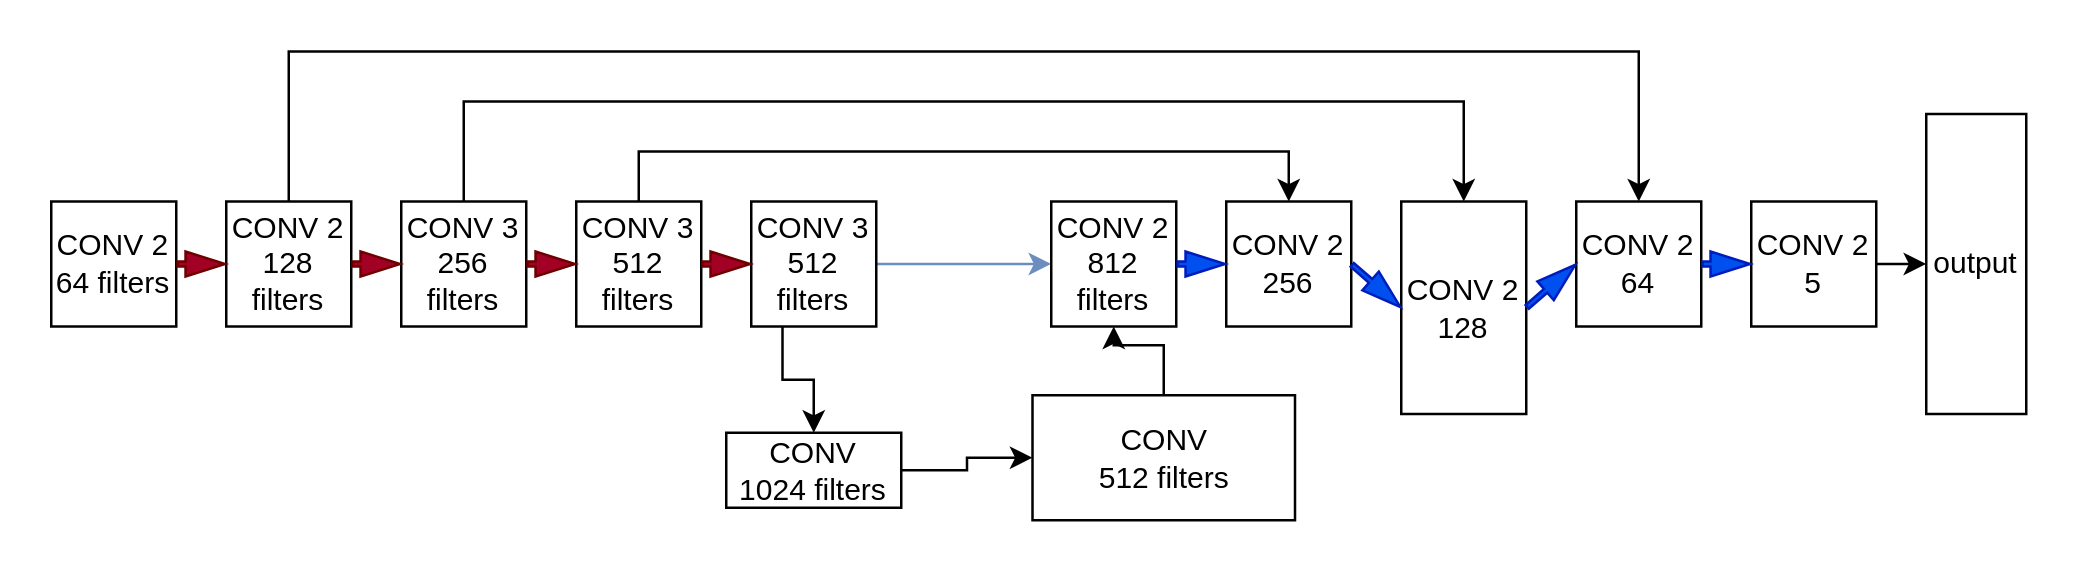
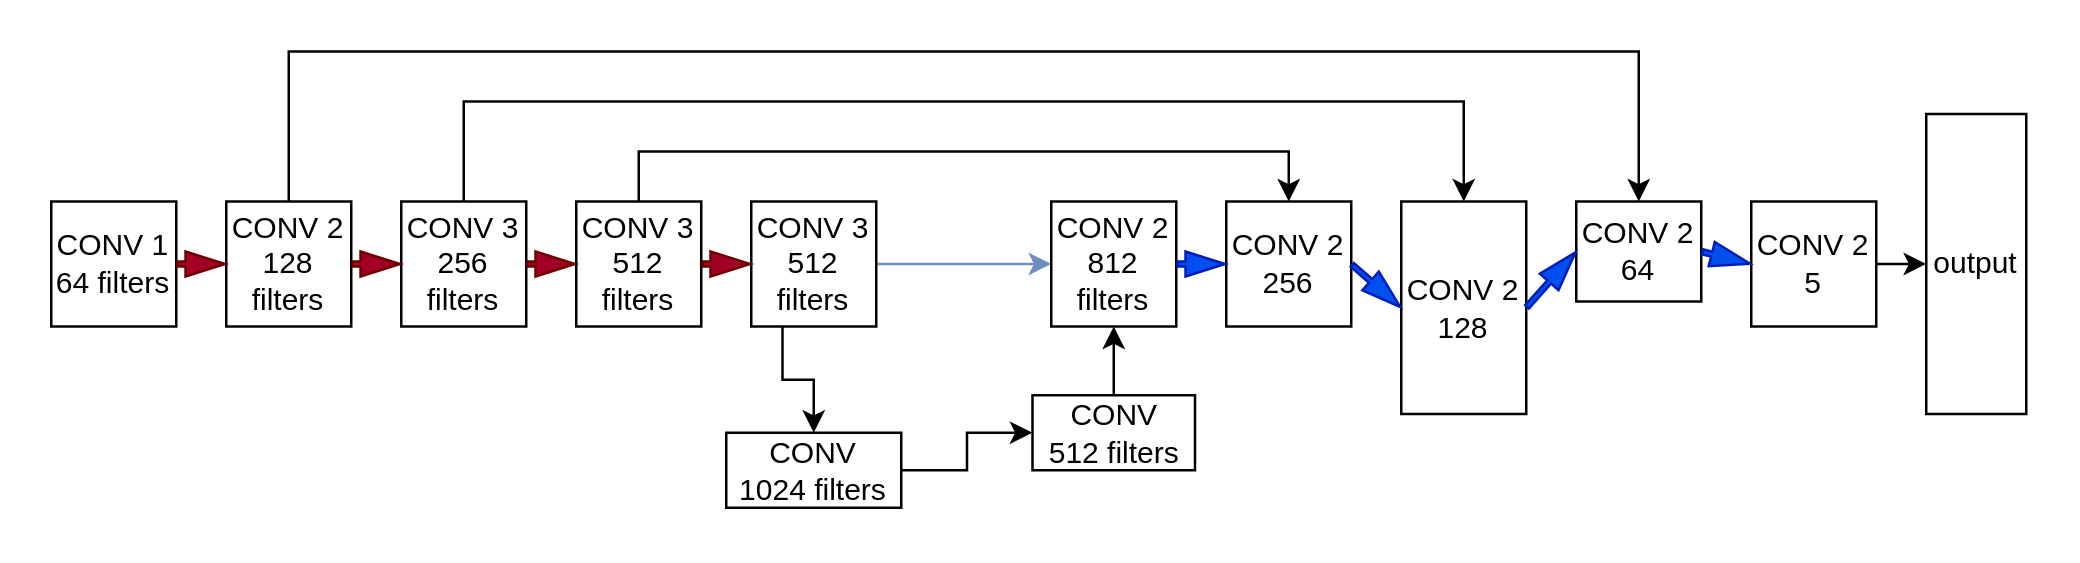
node "CONV 2 64 filters": label "CONV 2 64 filters" -> "CONV 1 64 filters"
node "CONV 2 64": size 125x125 -> 125x100
node "CONV 512 filters": size 263x125 -> 163x75
